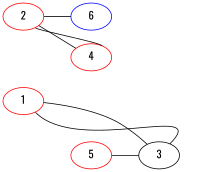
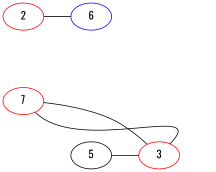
node "4": removed
node "1": label "1" -> "7"
node "5": color red -> black
node "3": color black -> red
